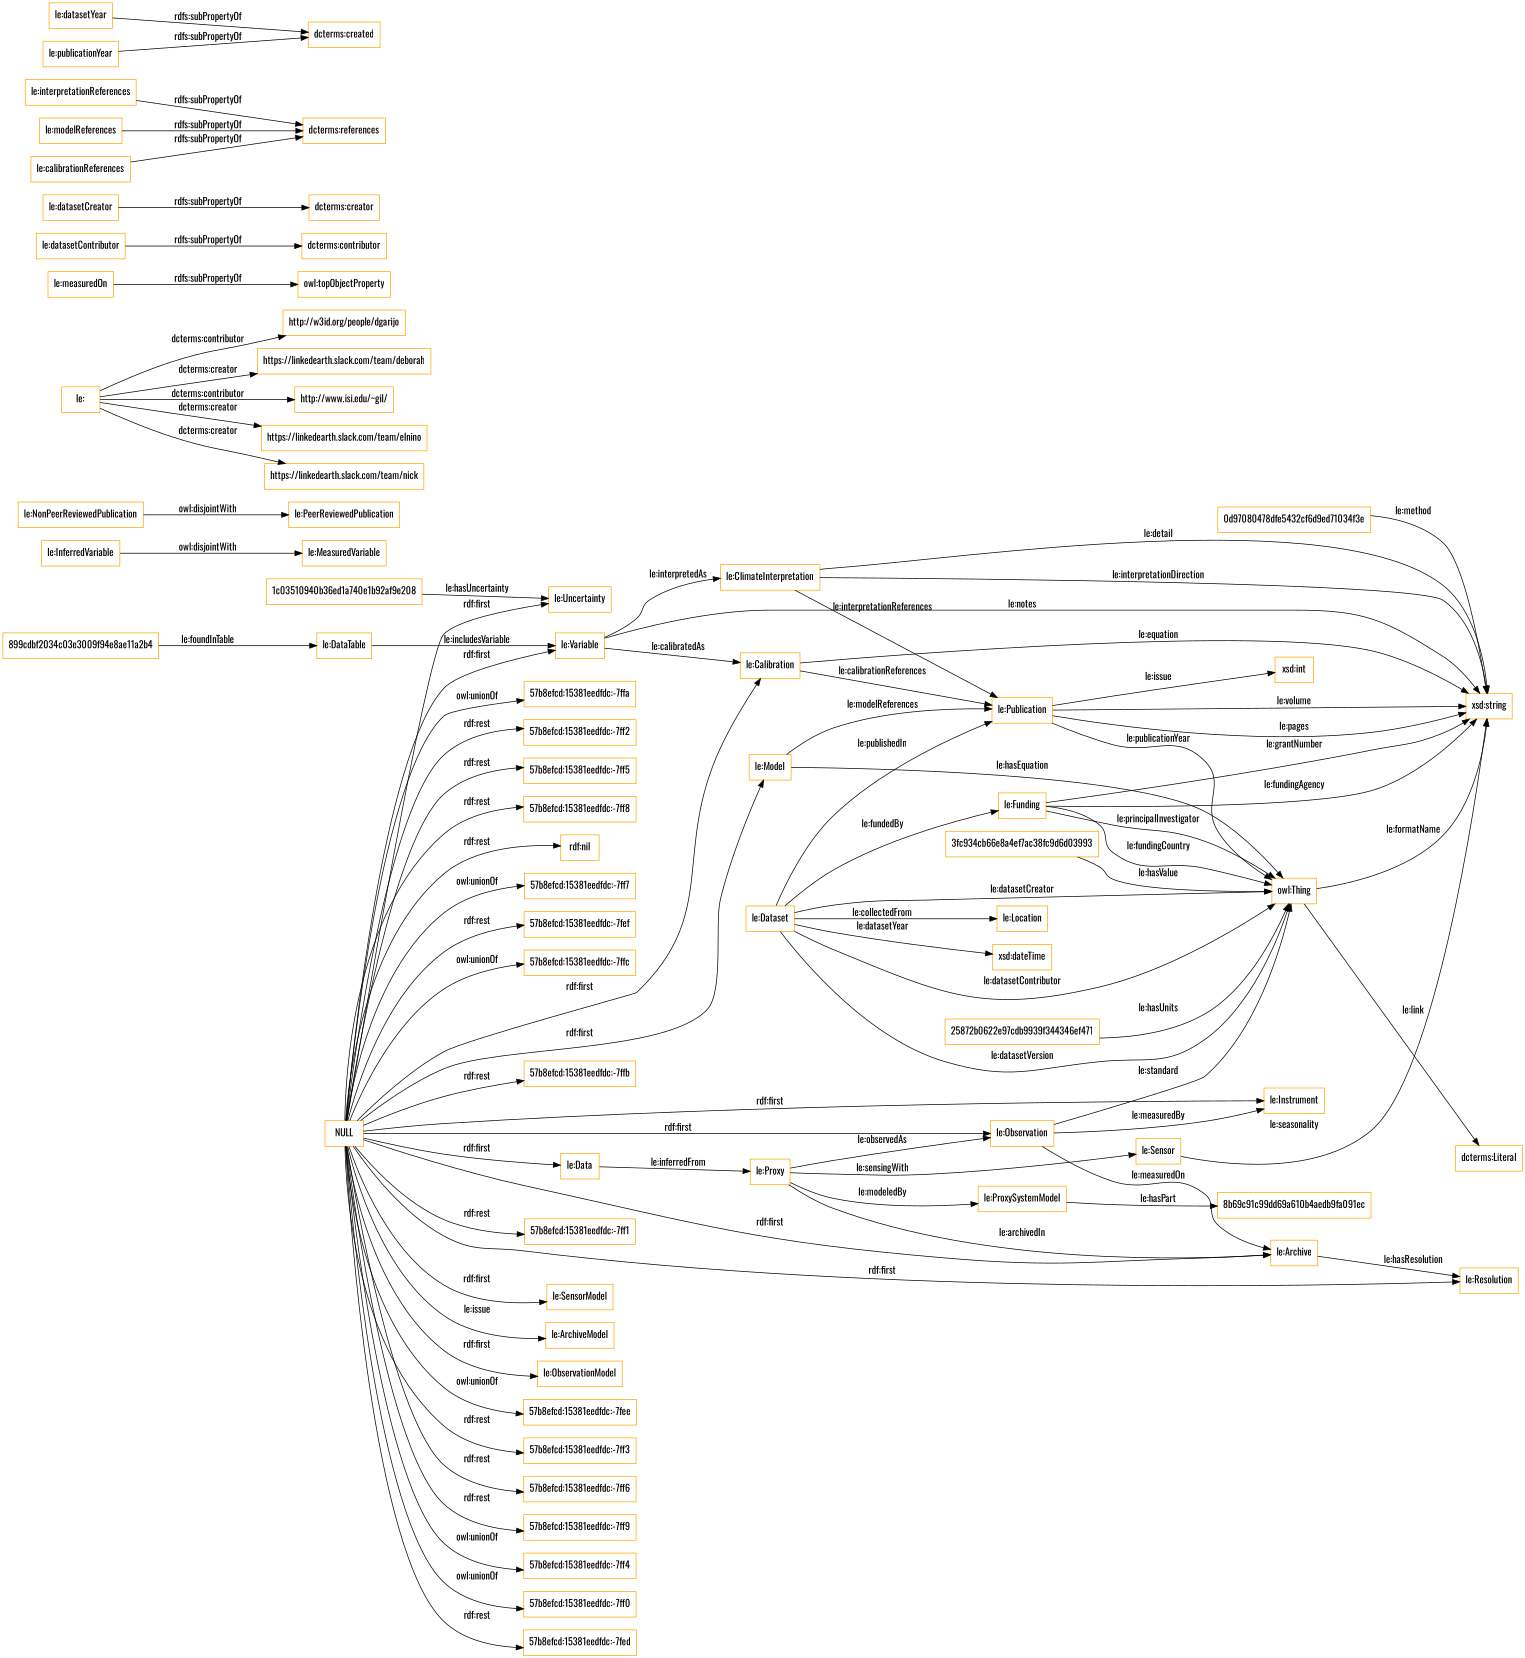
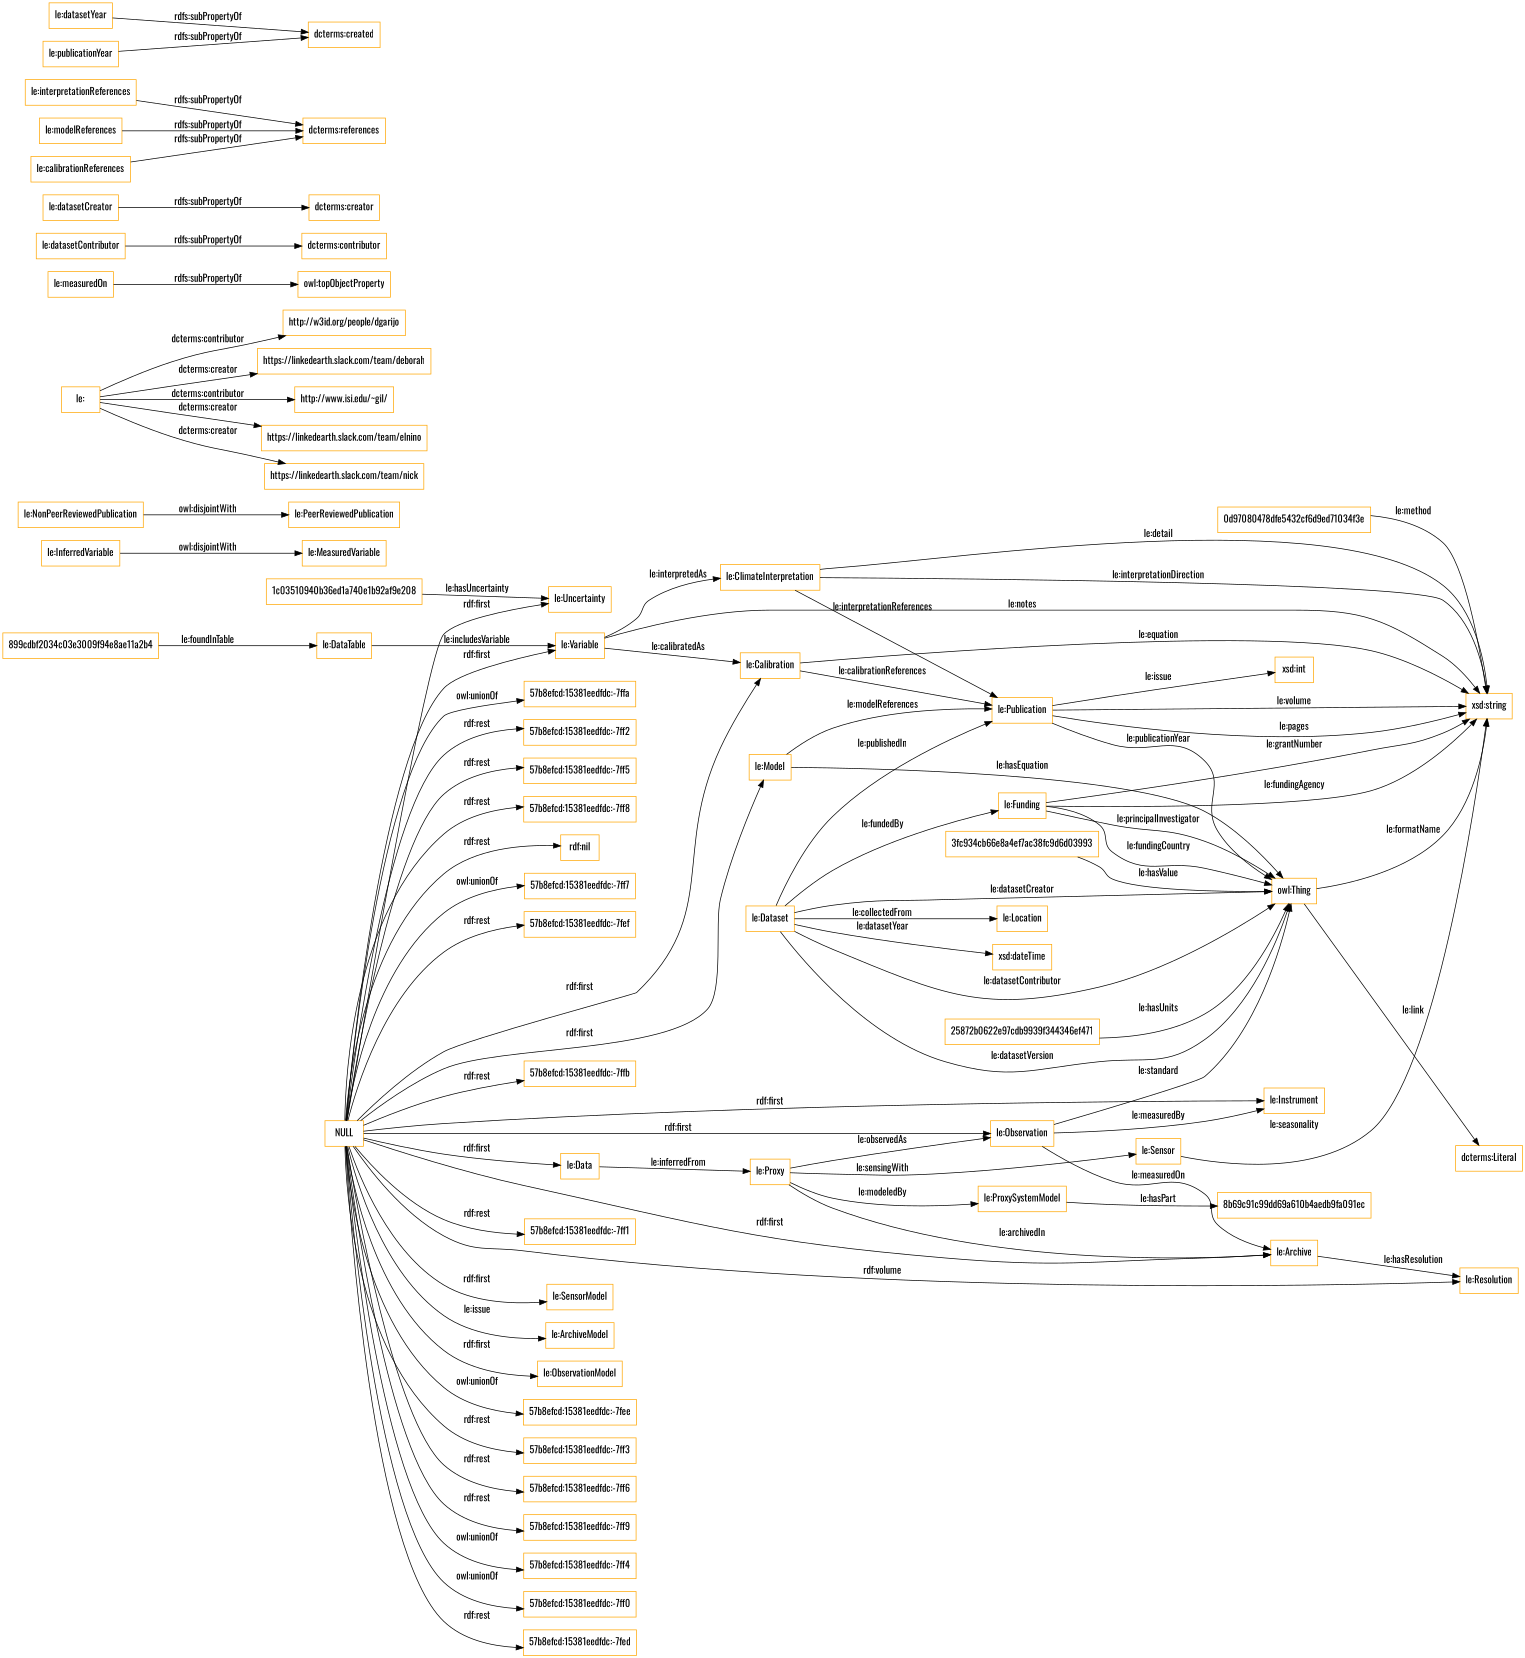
node "57b8efcd:15381eedfdc:-7ffc": removed
edge "NULL" -> "le:Resolution": label "rdf:first" -> "rdf:volume"
